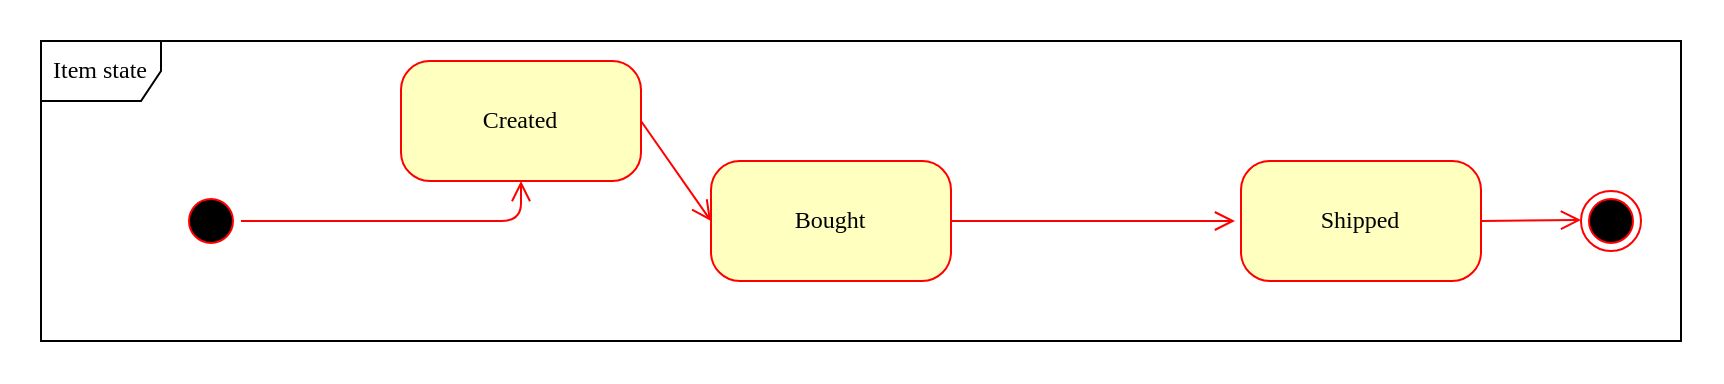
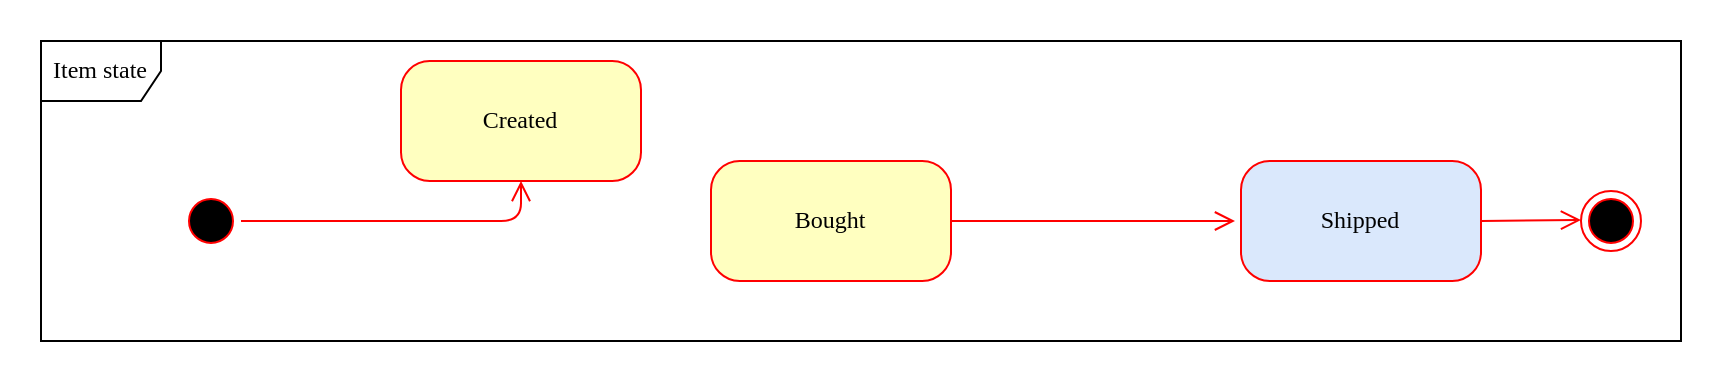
edge "Created" -> "Bought": removed
node "Shipped": fillcolor #ffffc0 -> #dae8fc
